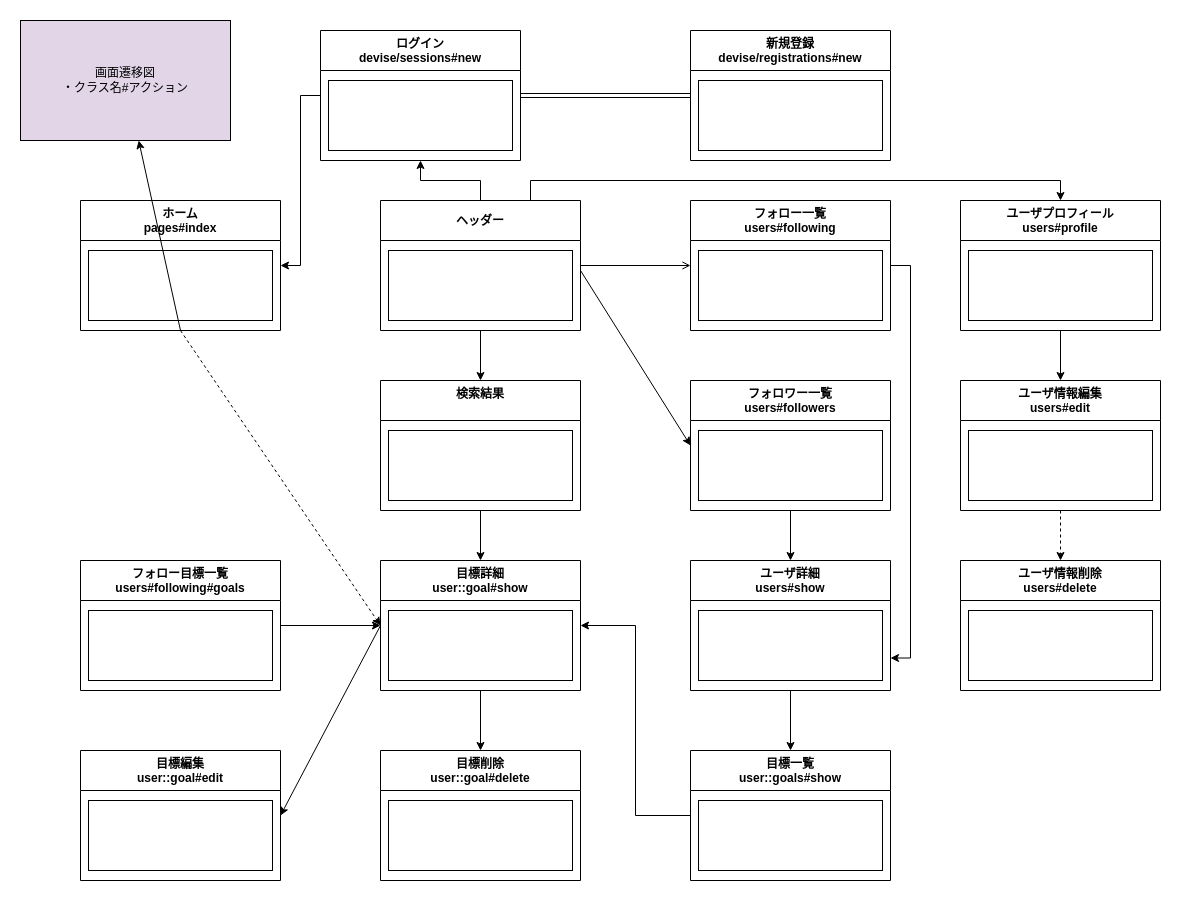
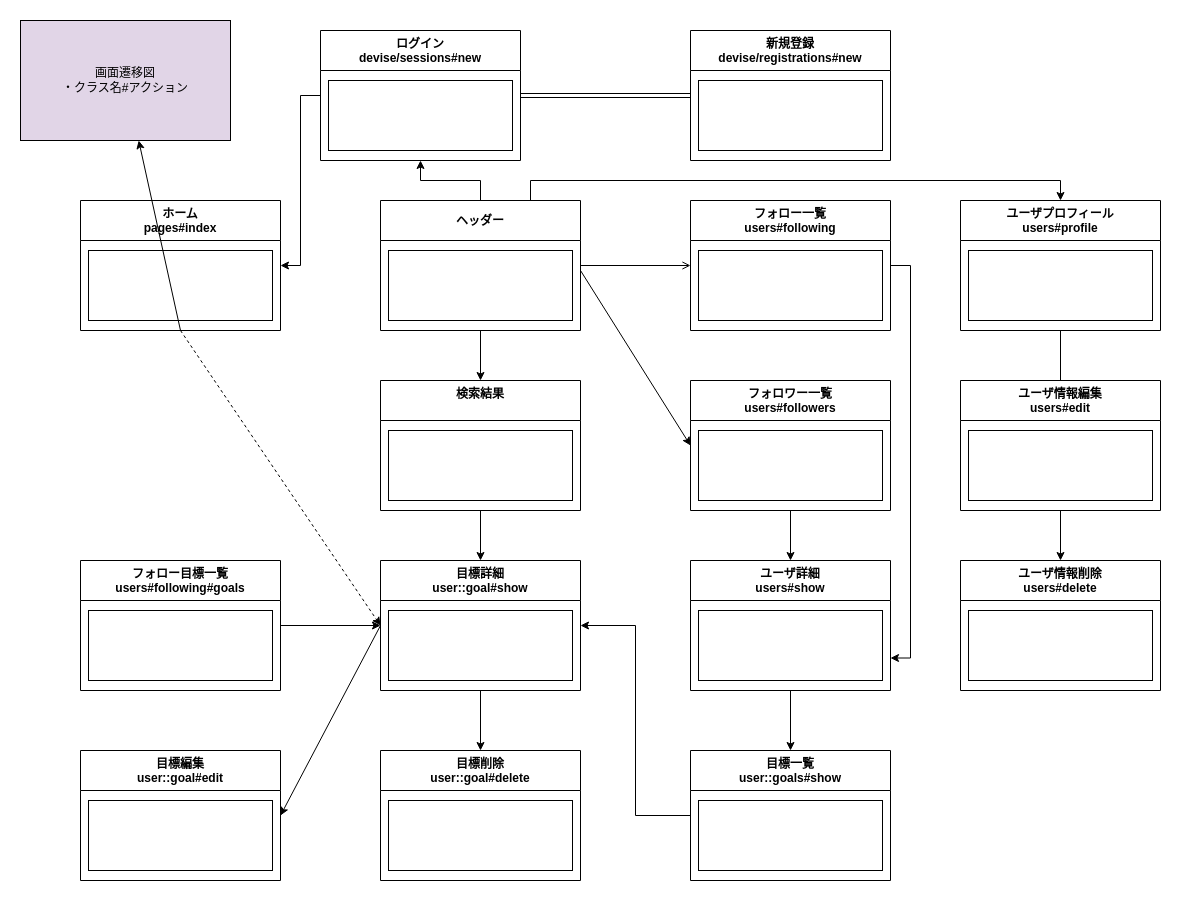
edge "ユーザプロフィール users#profile" -> "ユーザ情報編集 users#edit": arrowhead classic -> none
edge "ユーザ情報編集 users#edit" -> "ユーザ情報削除 users#delete": style dashed -> solid
